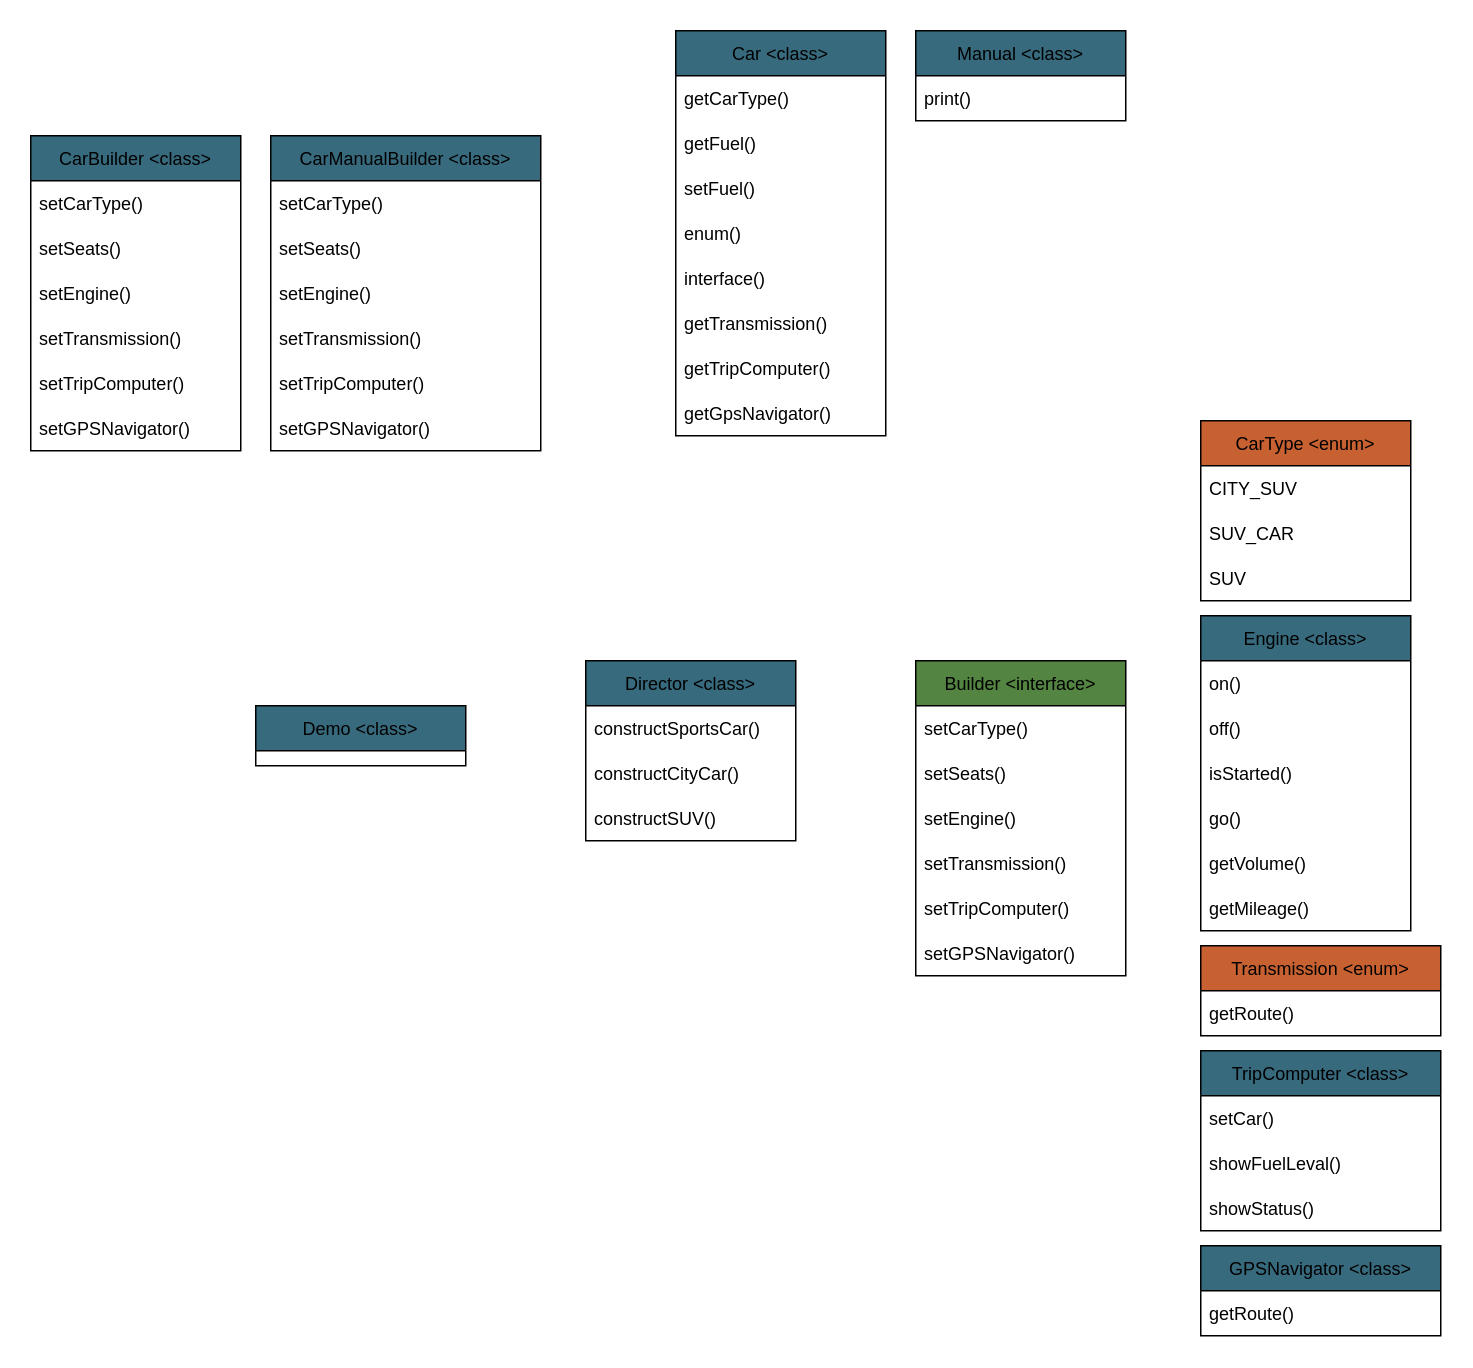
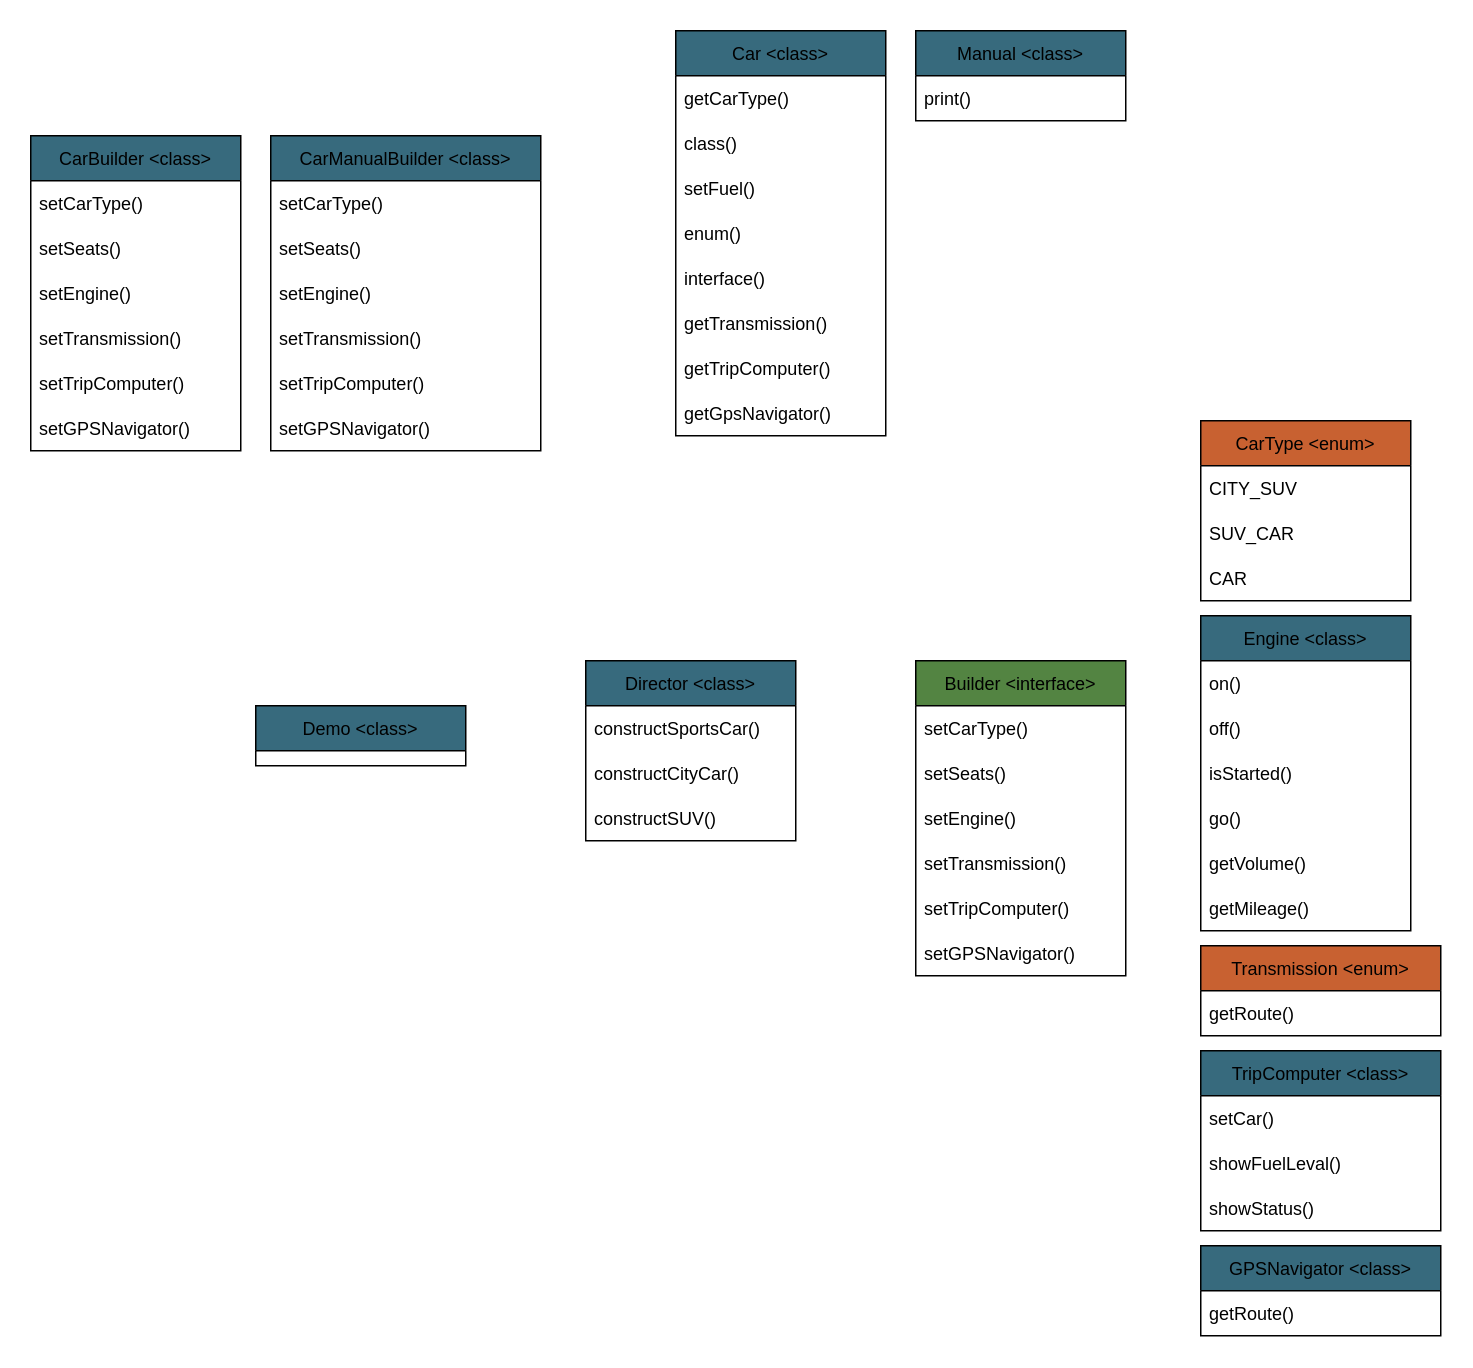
node "getFuel()": label "getFuel()" -> "class()"
node "SUV": label "SUV" -> "CAR"
